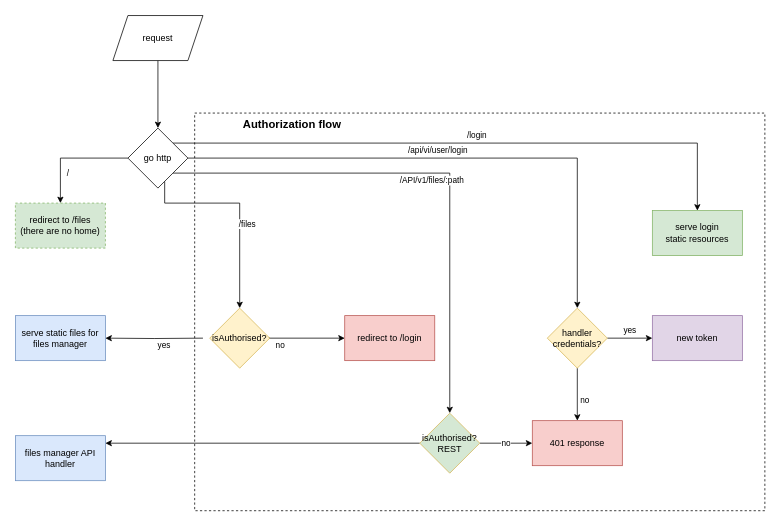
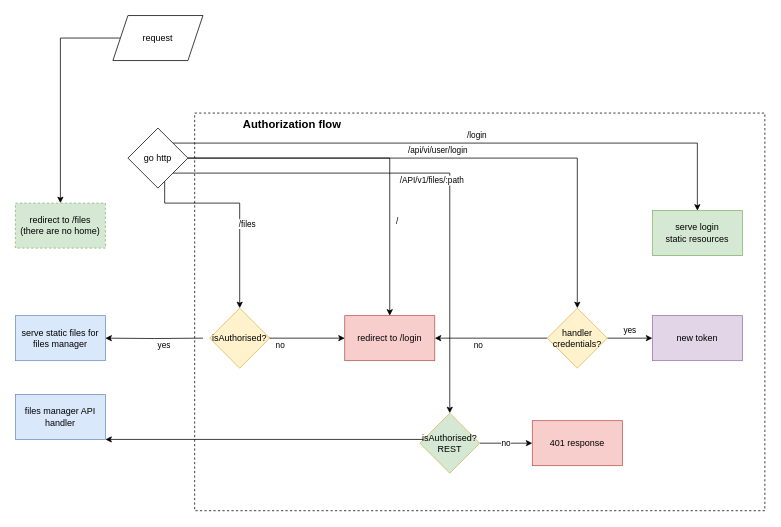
edge "request" -> "go http": now "request" -> "redirect to /files (there are no home)"
edge "go http" -> "redirect to /files (there are no home)": now "go http" -> "redirect to /login"
edge "handler credentials?" -> "401 response": now "handler credentials?" -> "redirect to /login"
node "files manager API handler": moved (60, 458) -> (60, 417)
